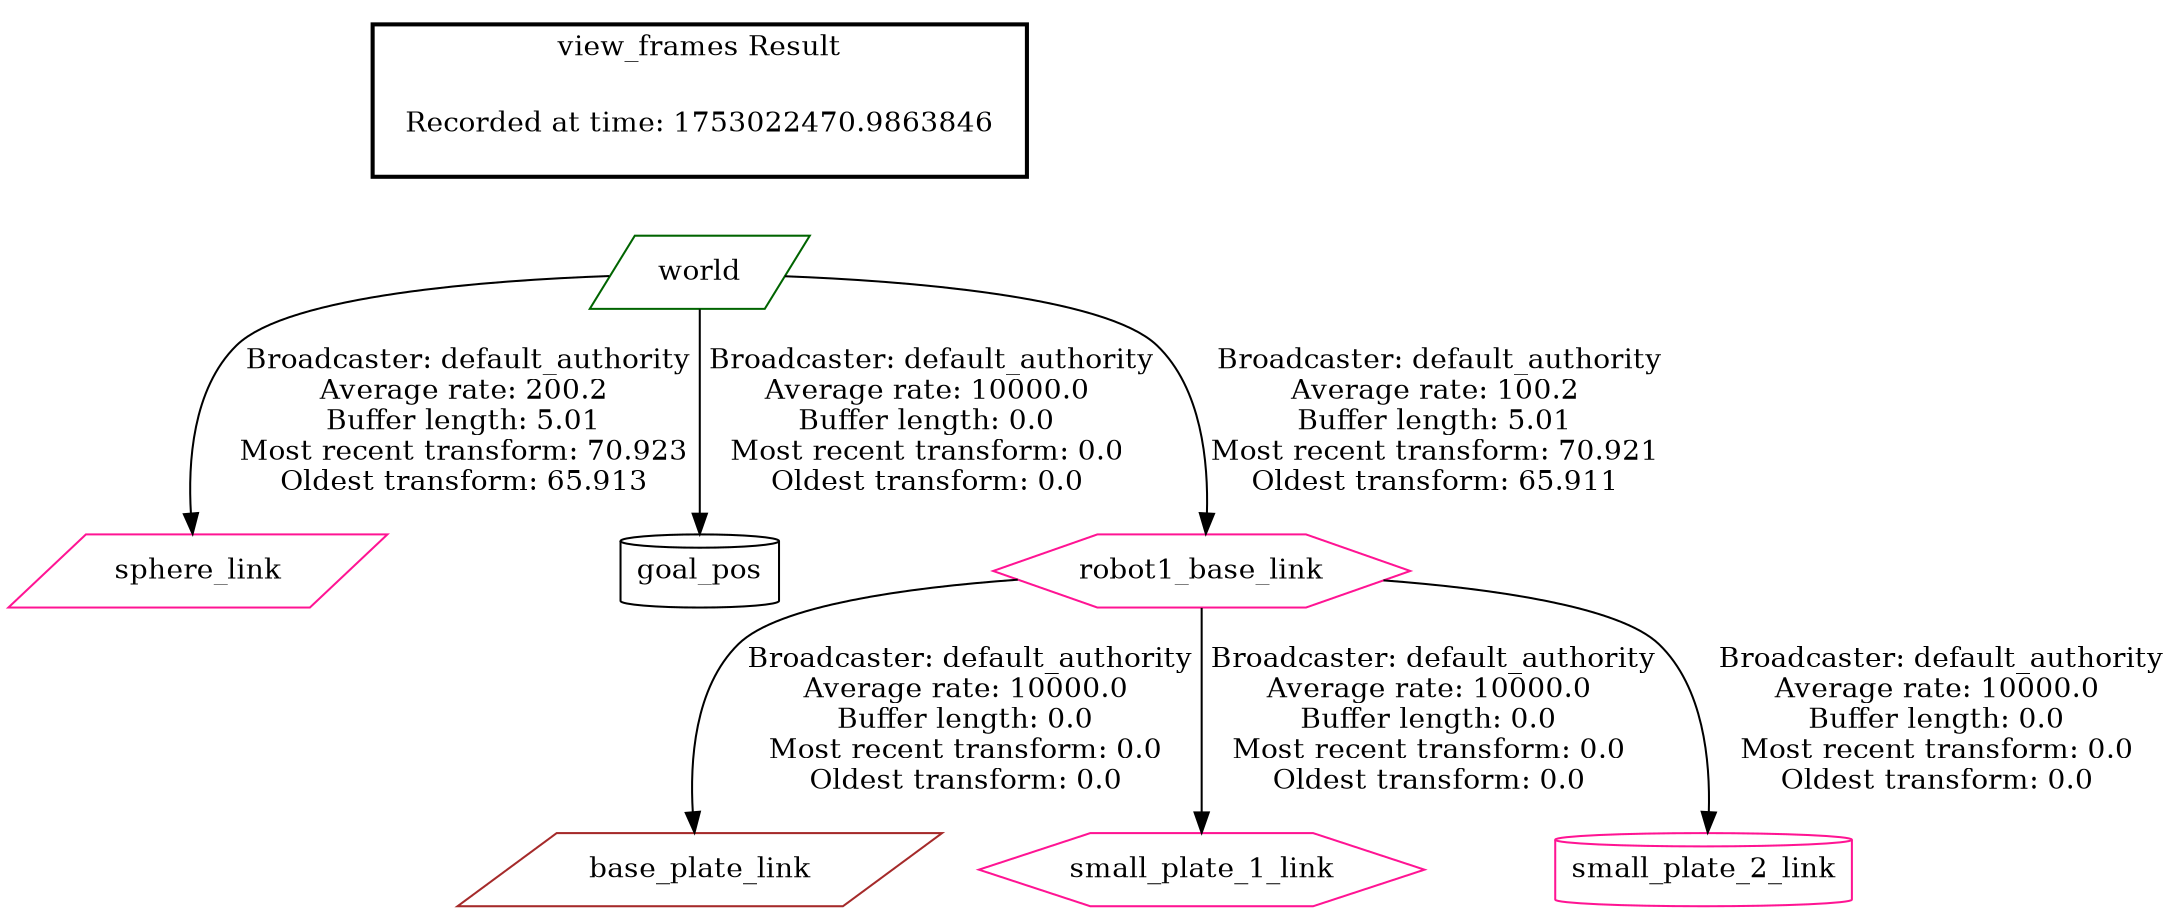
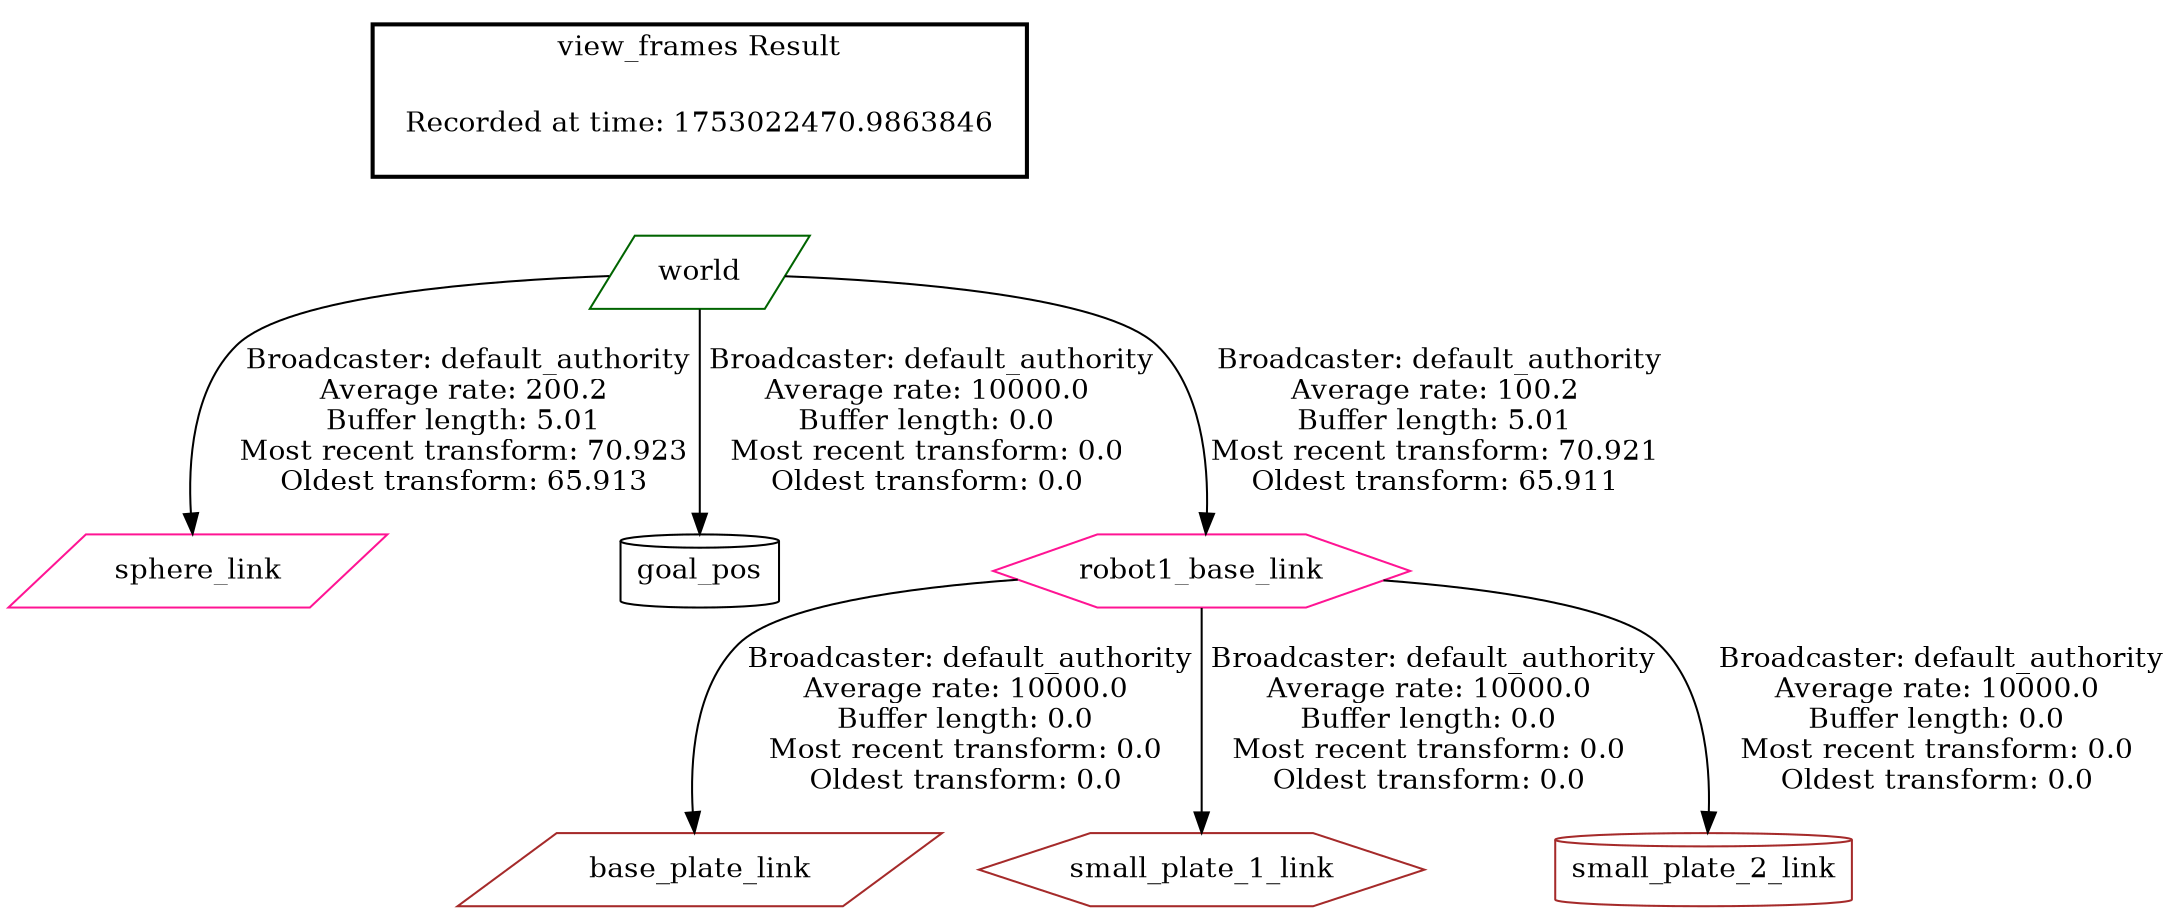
node "small_plate_1_link": color deeppink -> brown
node "small_plate_2_link": color deeppink -> brown
